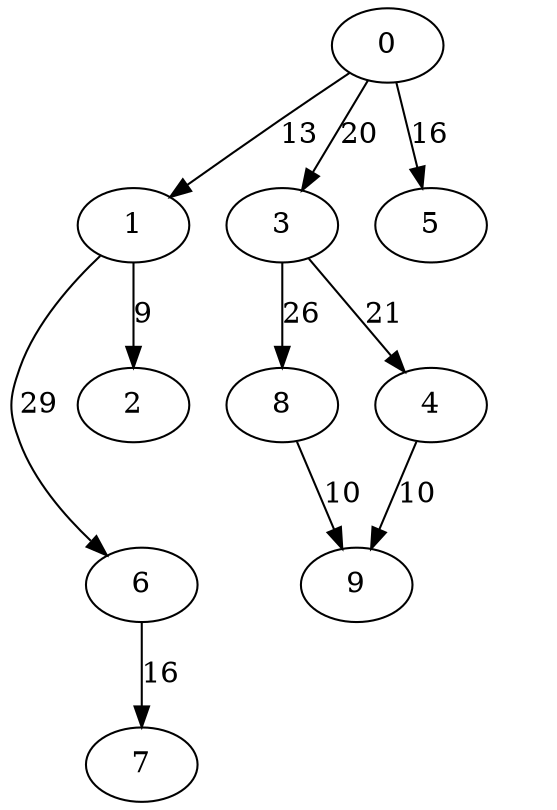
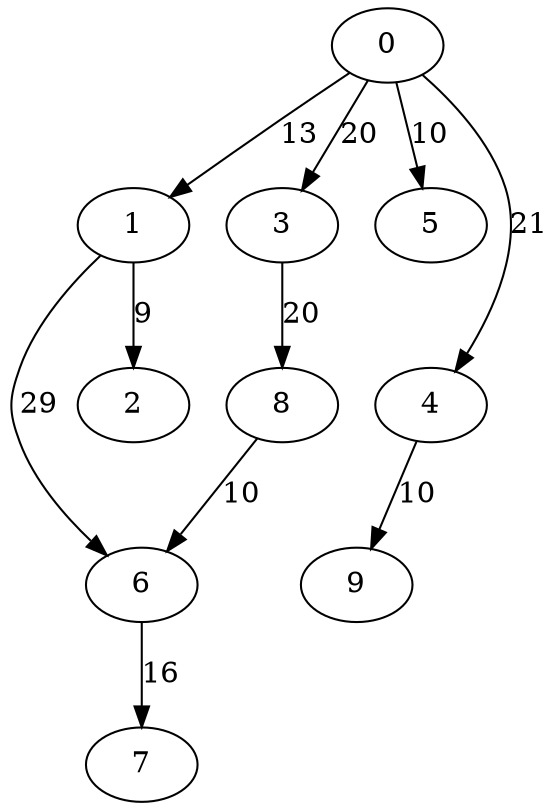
edge "0" -> "5": label "16" -> "10"
edge "3" -> "4": now "0" -> "4"
edge "3" -> "8": label "26" -> "20"
edge "8" -> "9": now "8" -> "6"
